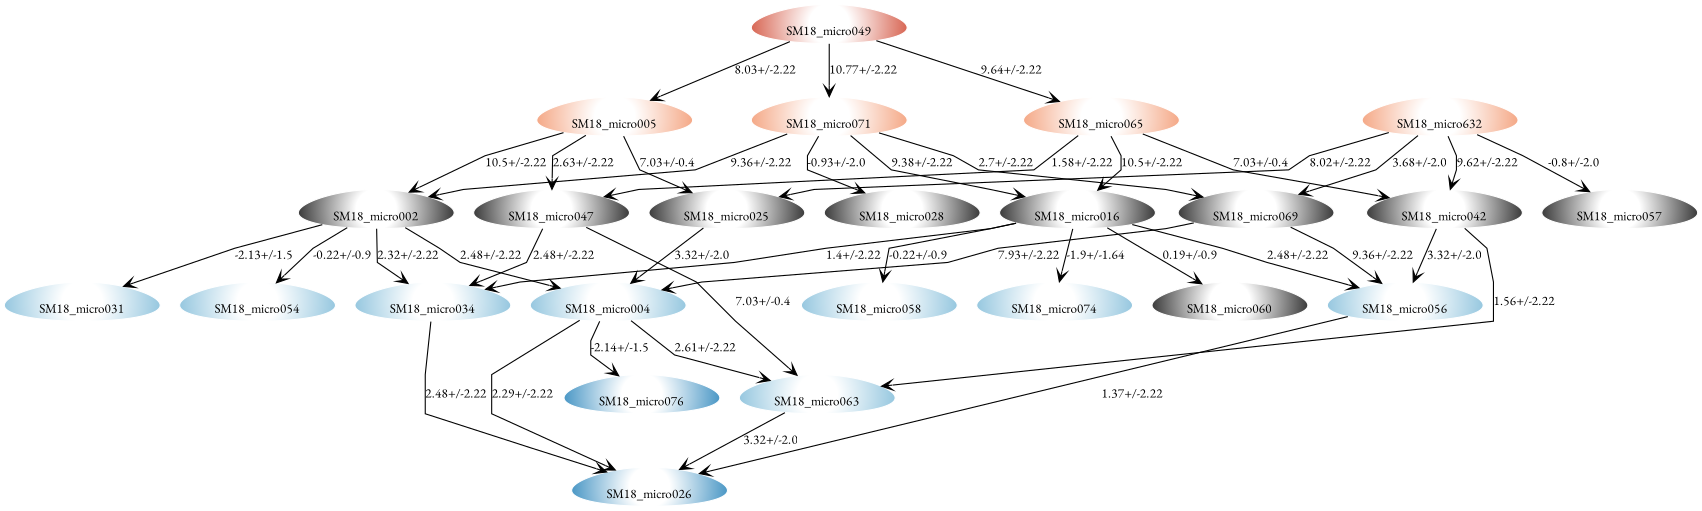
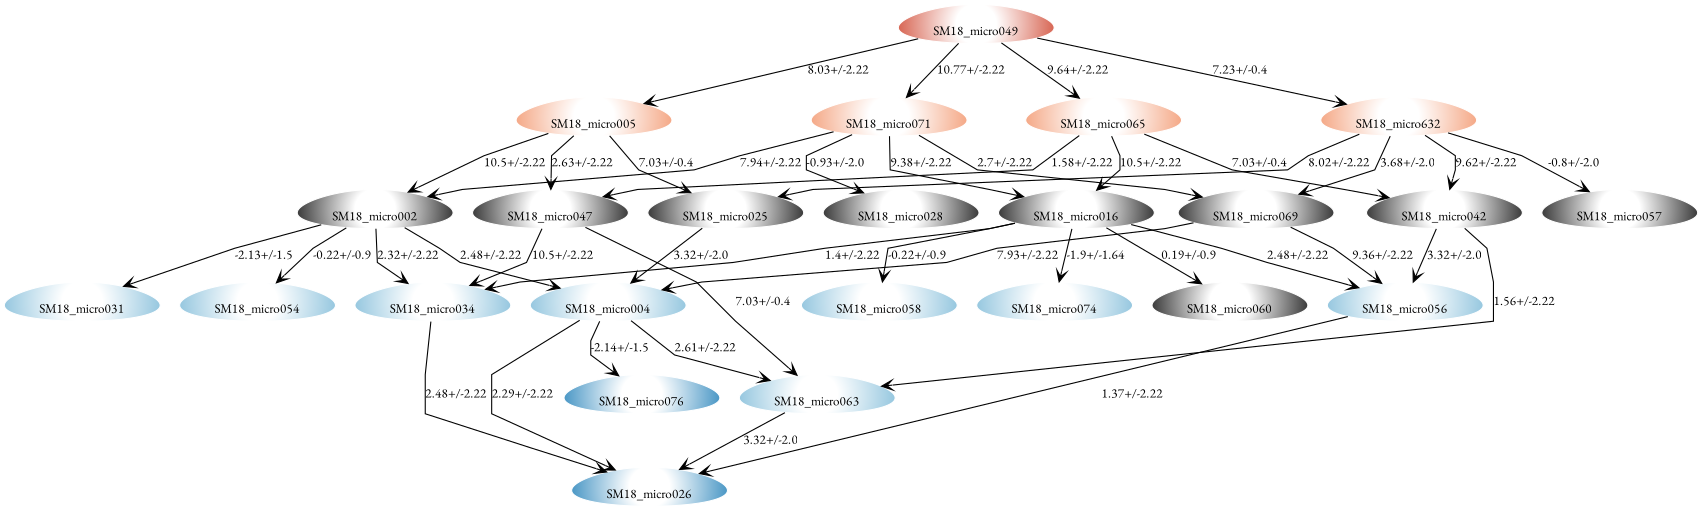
edge "SM18_micro049" -> "SM18_micro632": added, label "7.23+/-0.4"
edge "SM18_micro071" -> "SM18_micro002": label "9.36+/-2.22" -> "7.94+/-2.22"
edge "SM18_micro047" -> "SM18_micro034": label "2.48+/-2.22" -> "10.5+/-2.22"
